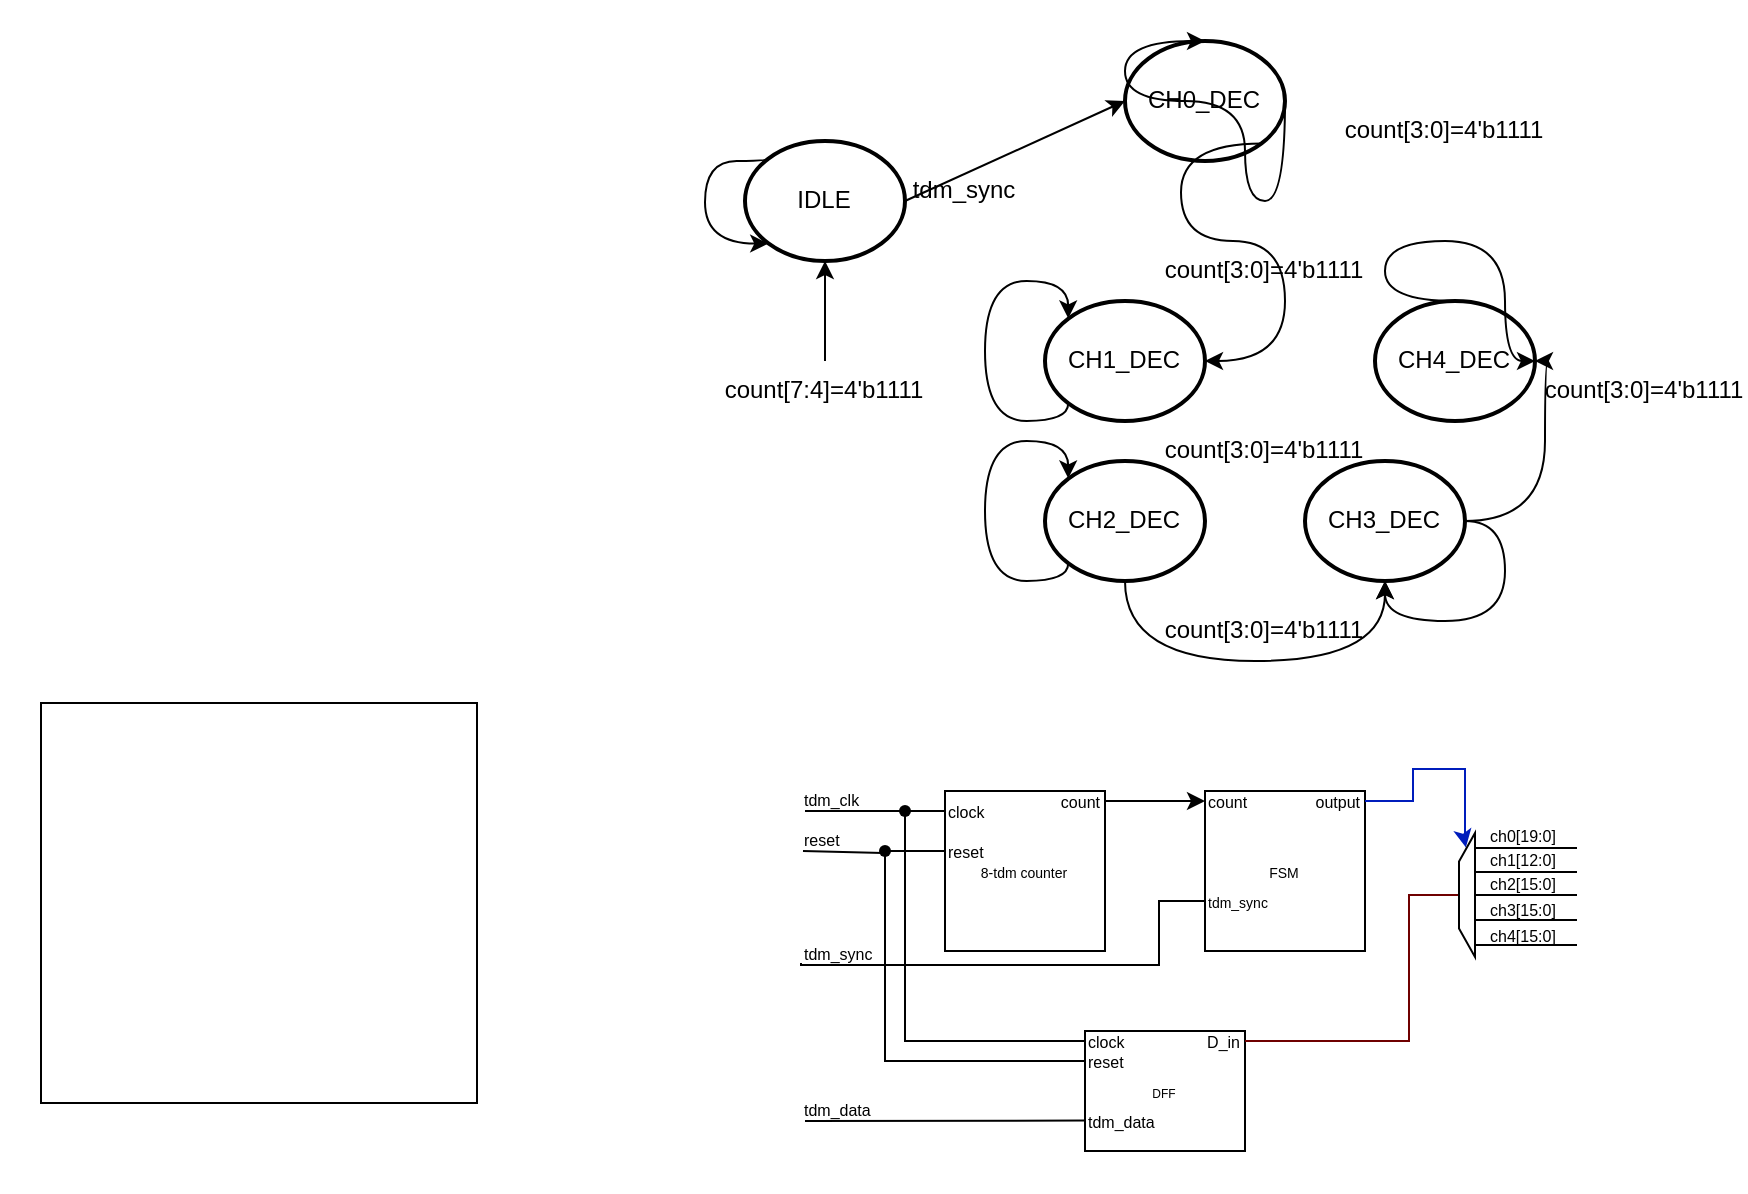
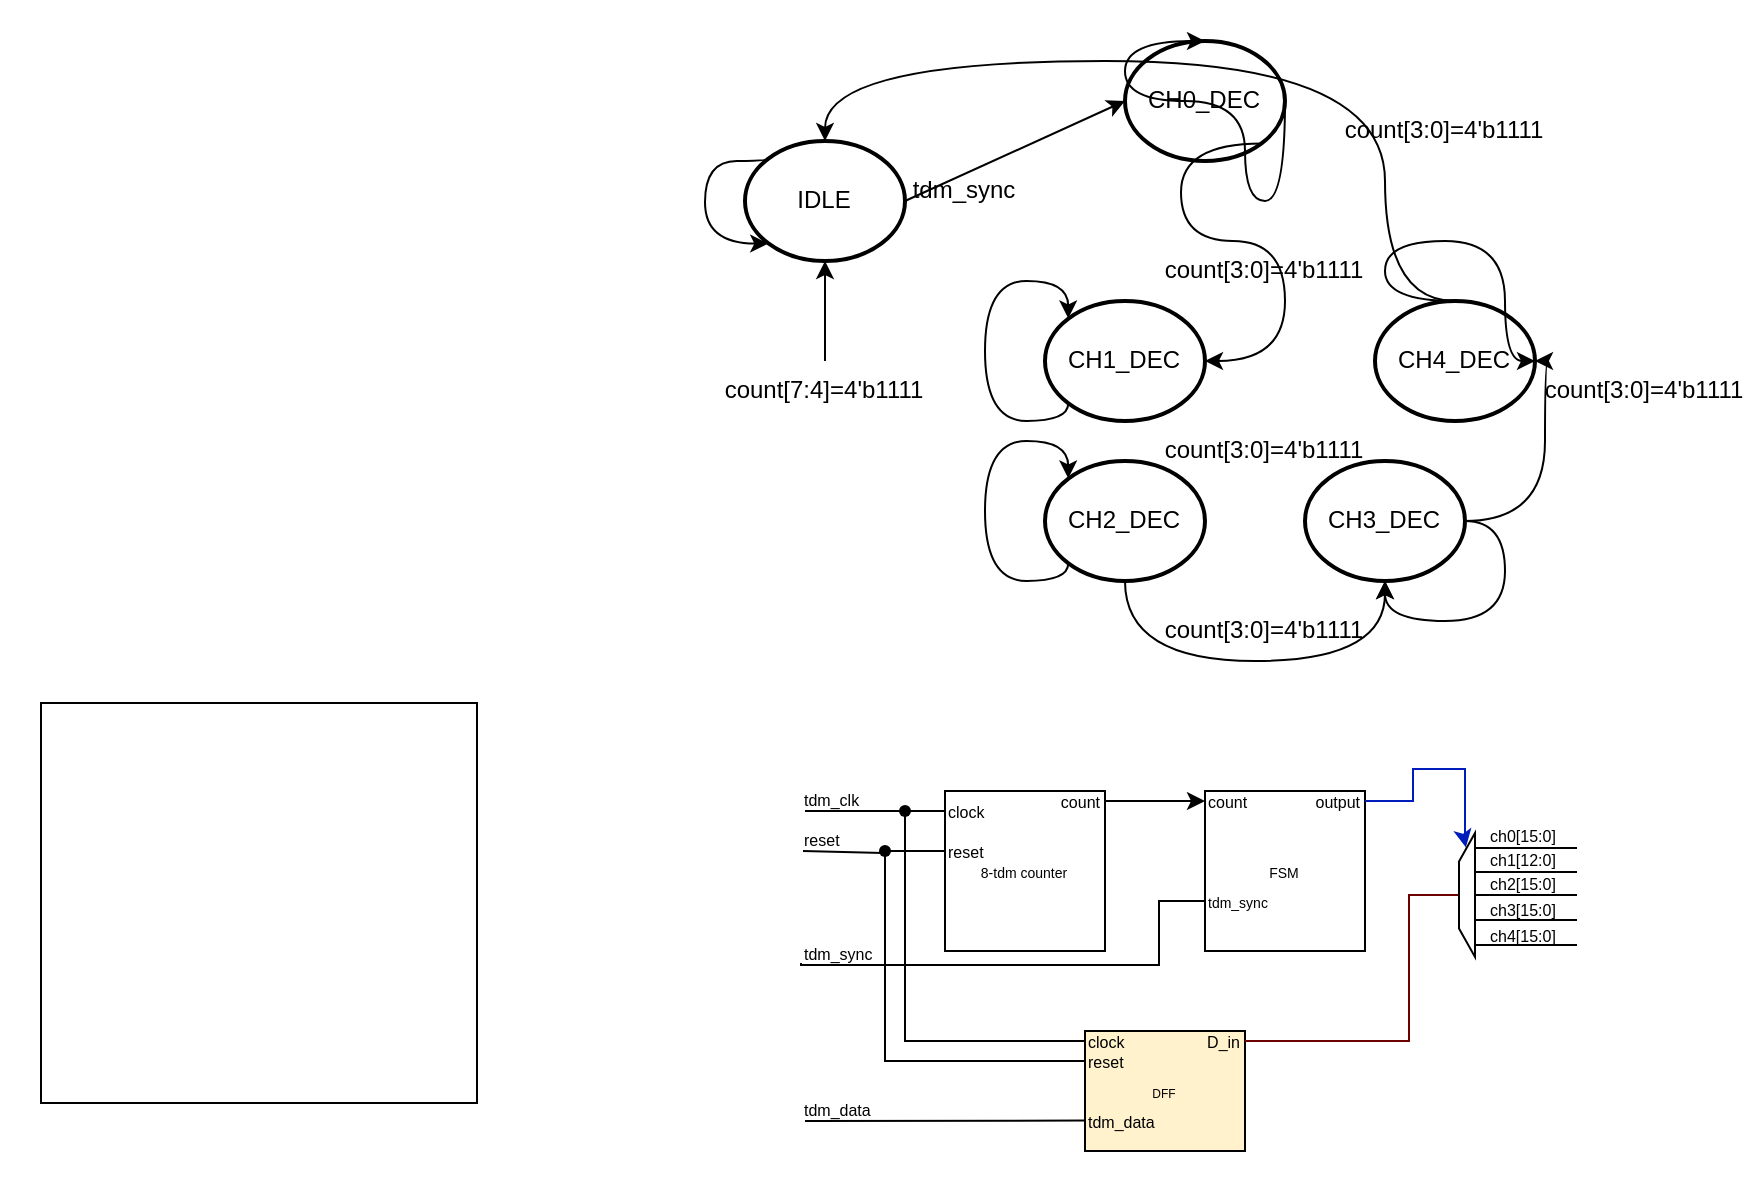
edge "CH4_DEC" -> "IDLE": added
node "ch0[19:0]": label "ch0[19:0]" -> "ch0[15:0]"
node "DFF": fillcolor #ffffff -> #fff2cc
